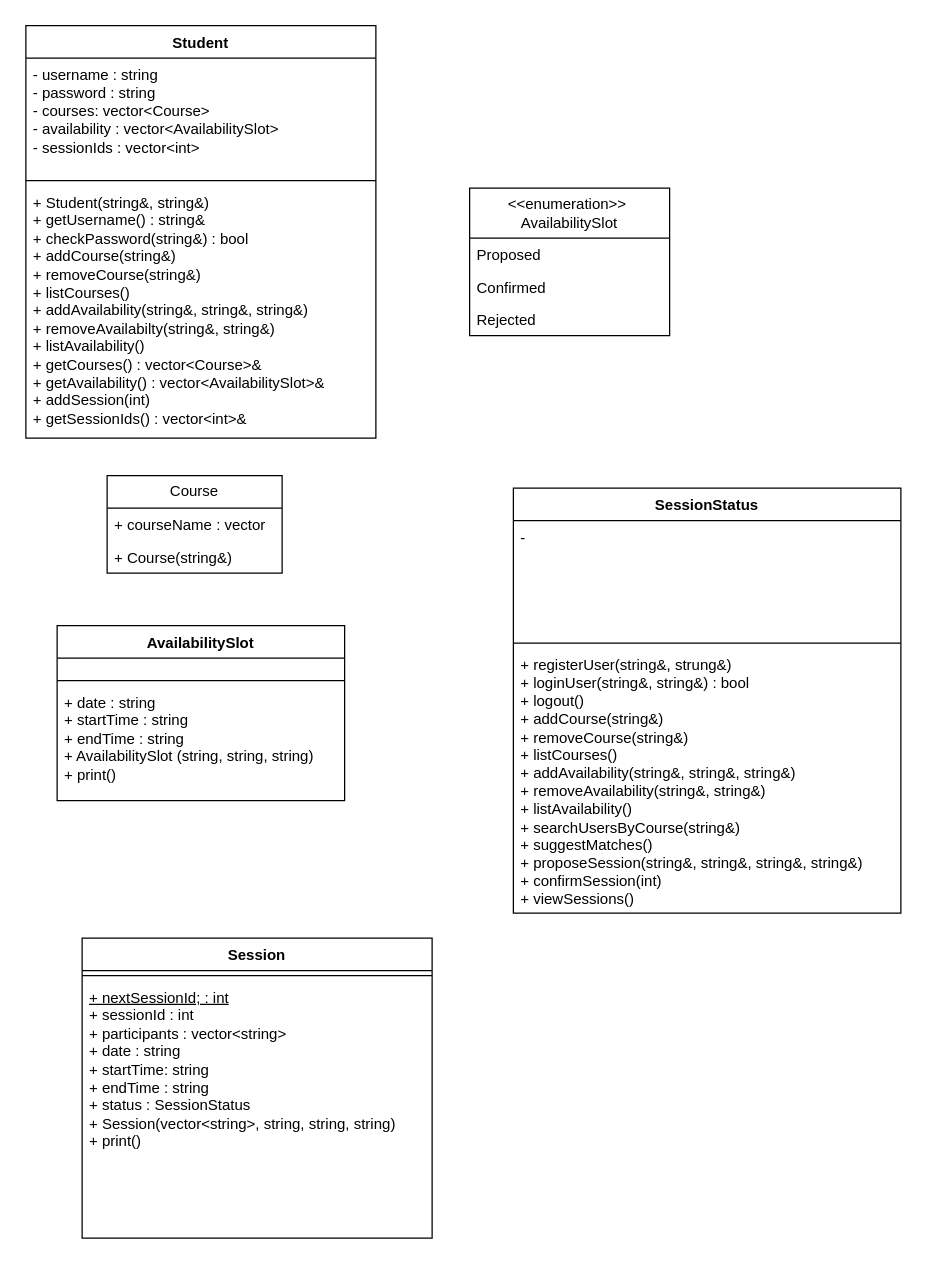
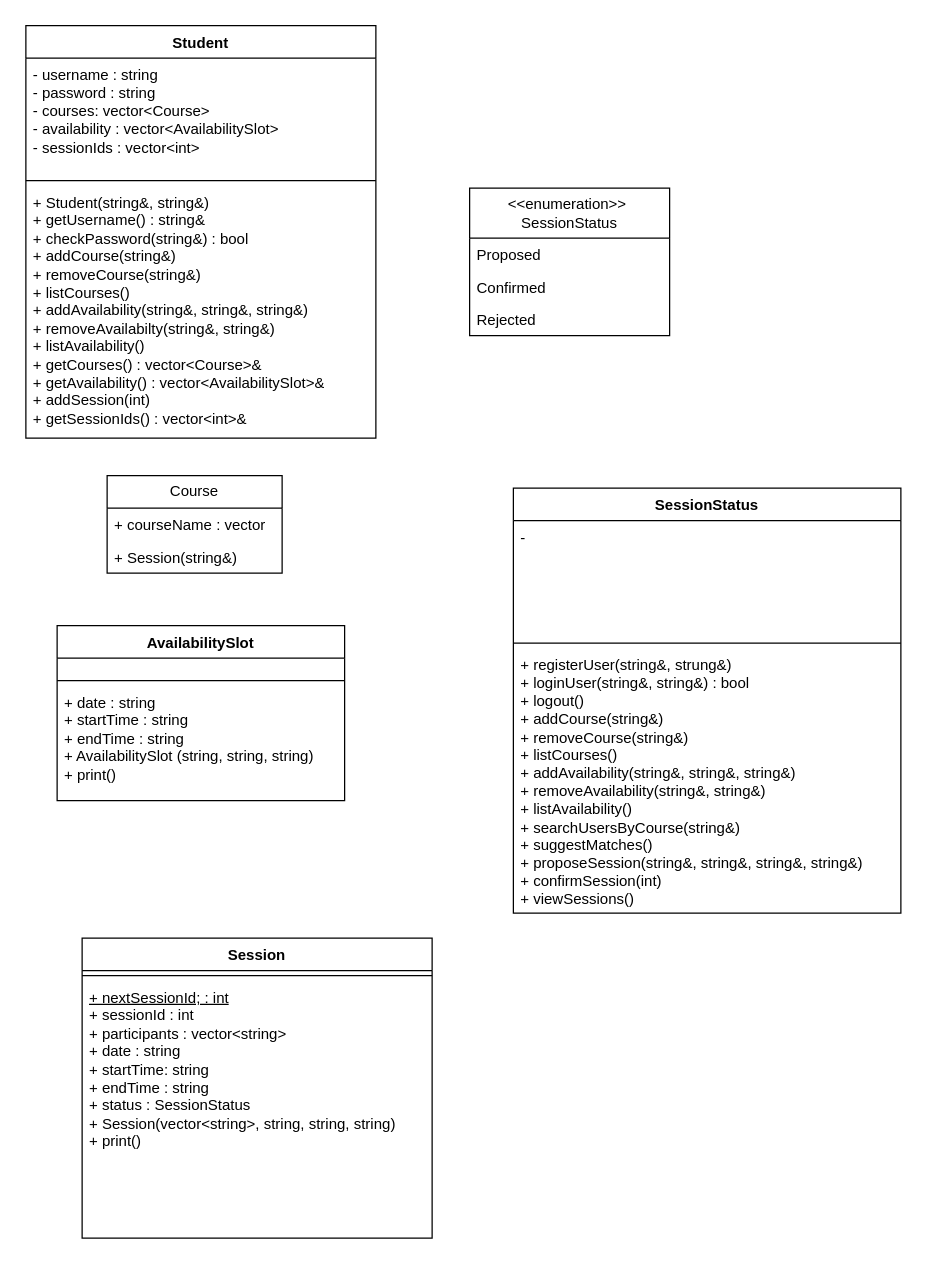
node "<<enumeration>> AvailabilitySlot": label "<<enumeration>> AvailabilitySlot" -> "<<enumeration>> SessionStatus"
node "+ Course(string&)": label "+ Course(string&)" -> "+ Session(string&)"
